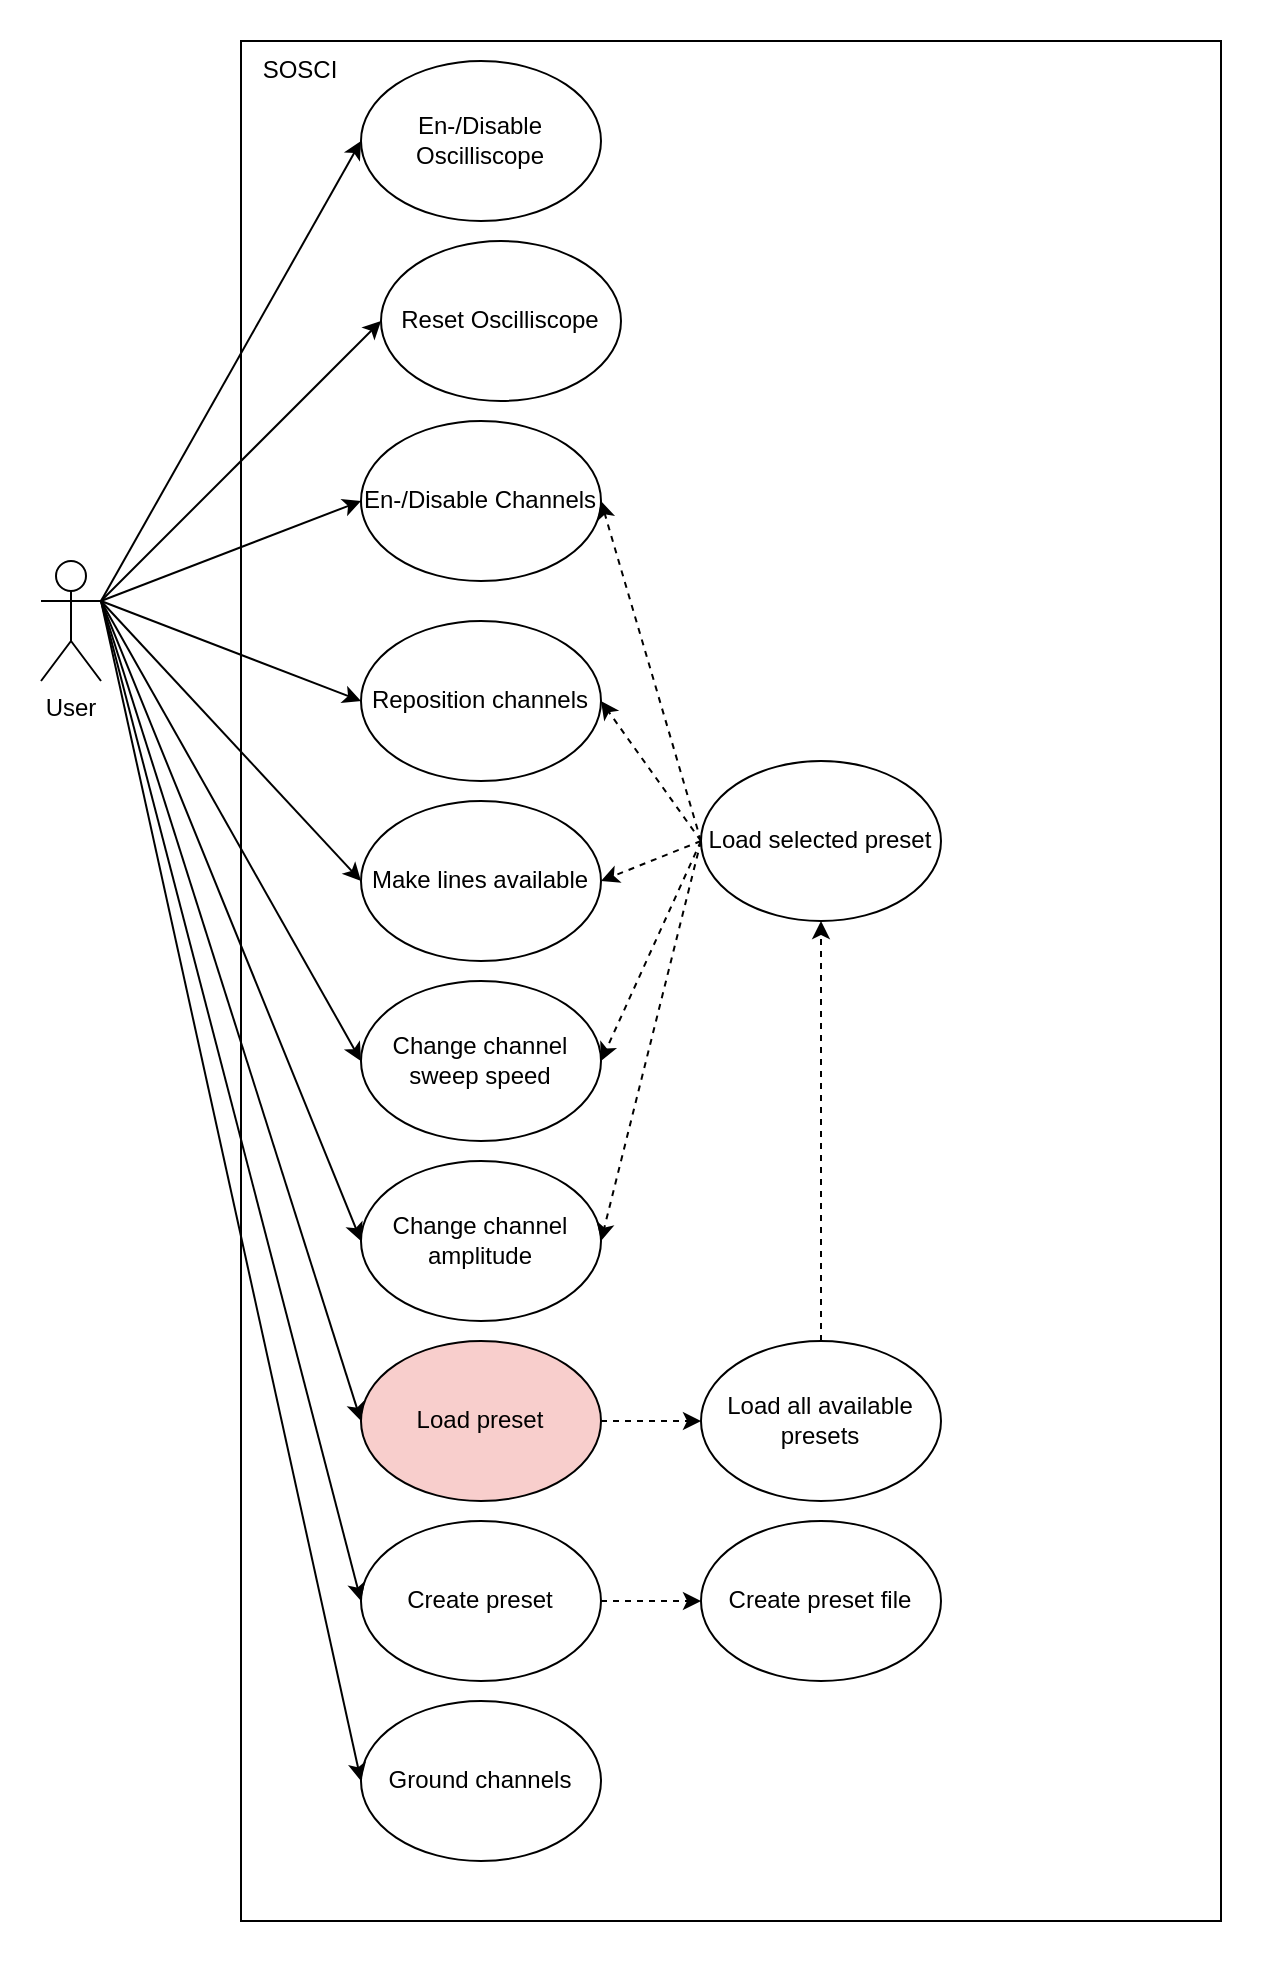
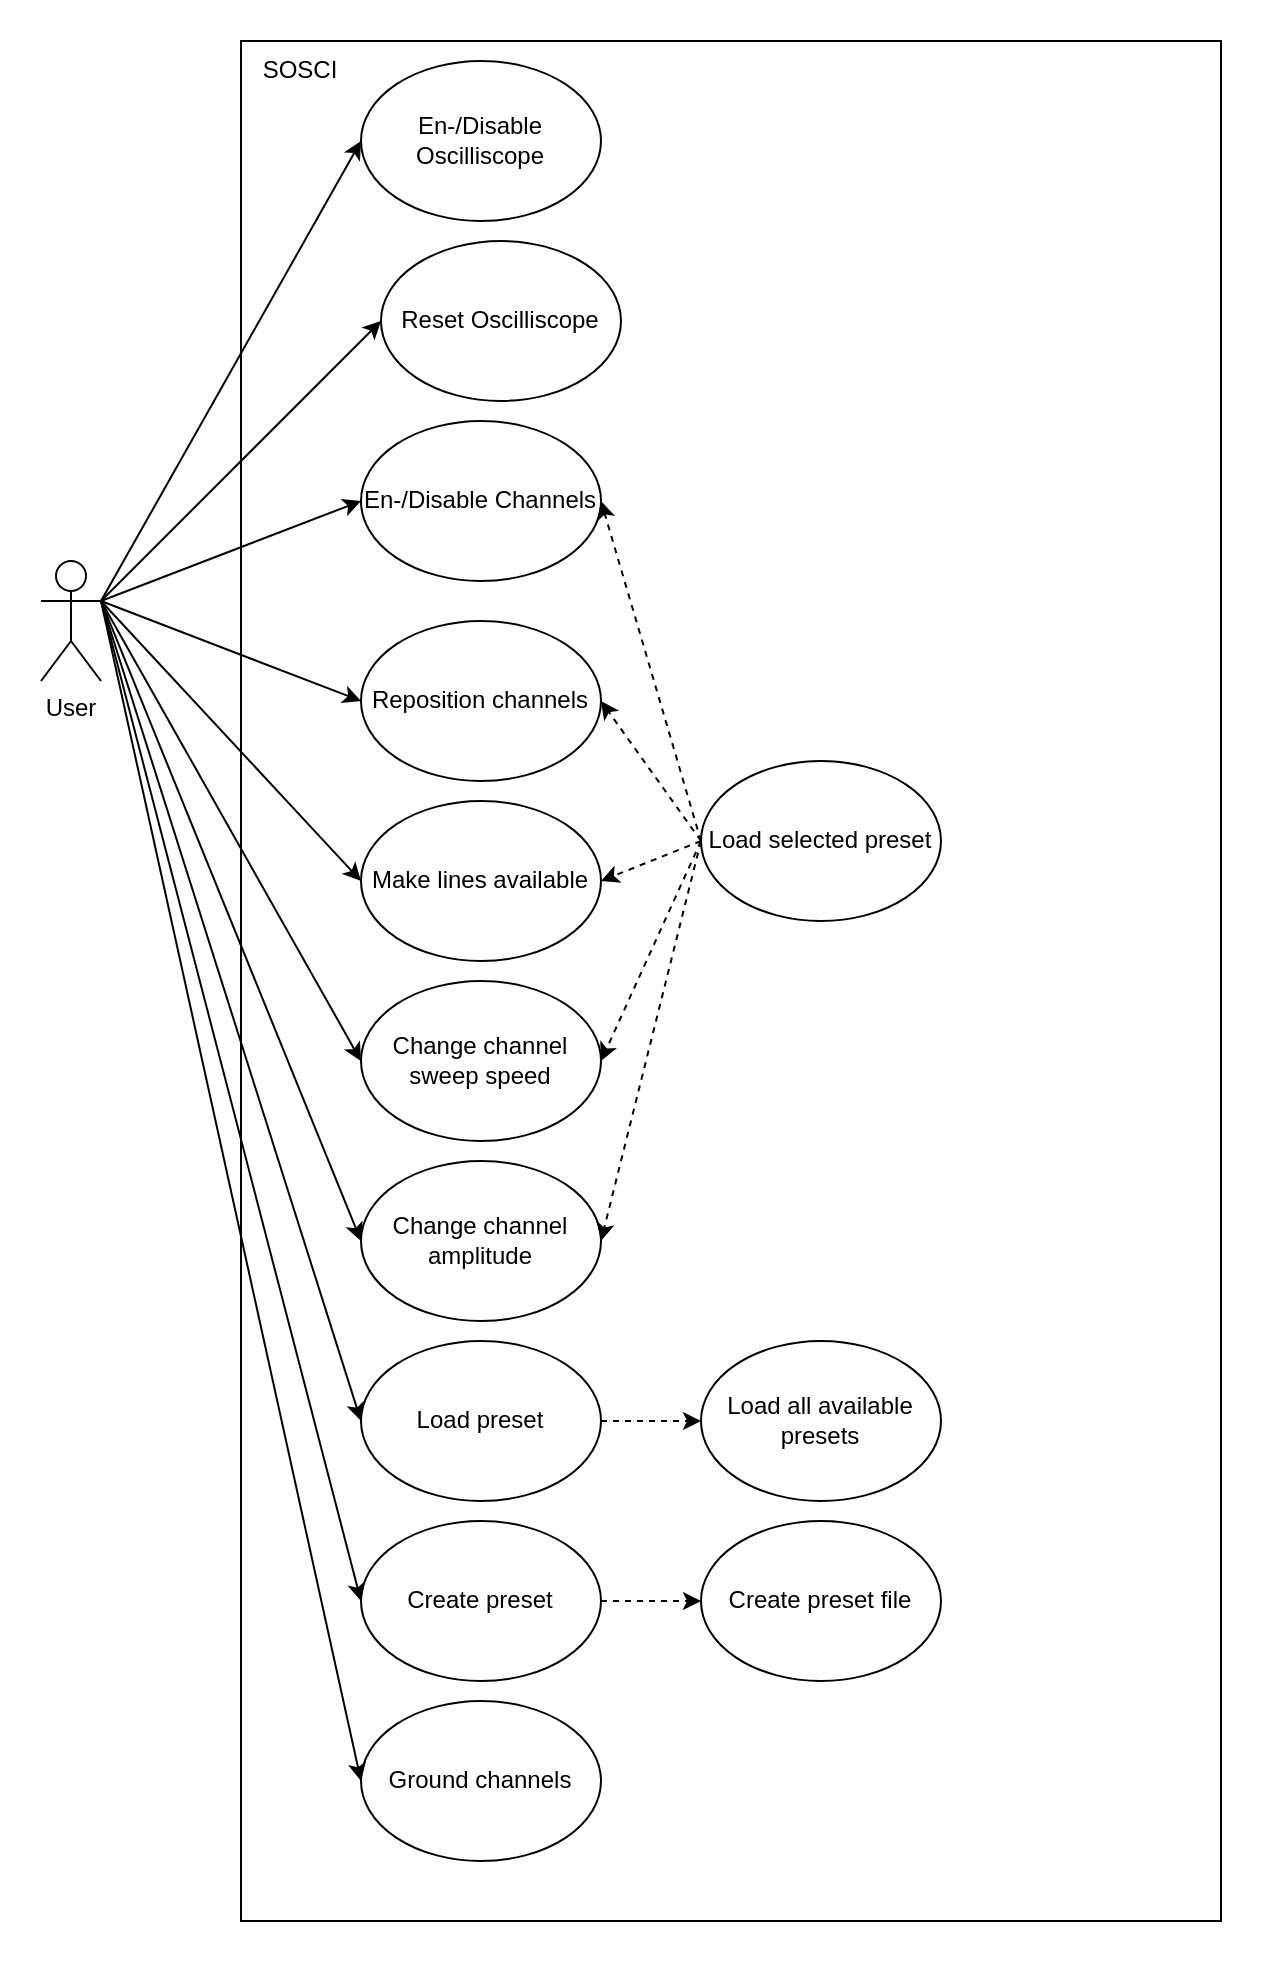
edge "Load all available presets" -> "Load selected preset": removed
node "Load preset": fillcolor #f8cecc -> #ffffff
